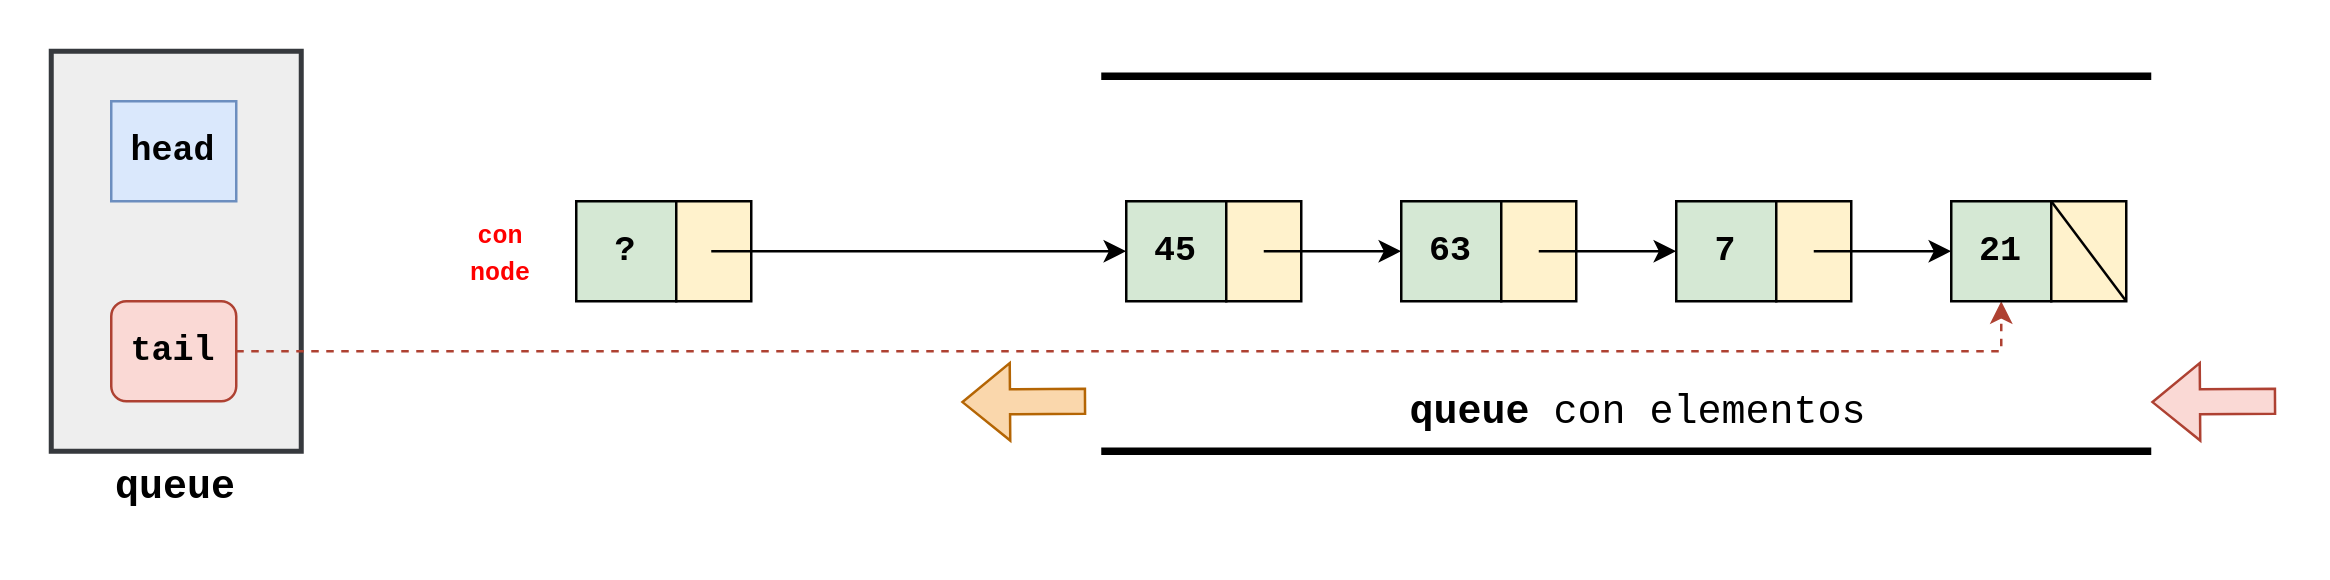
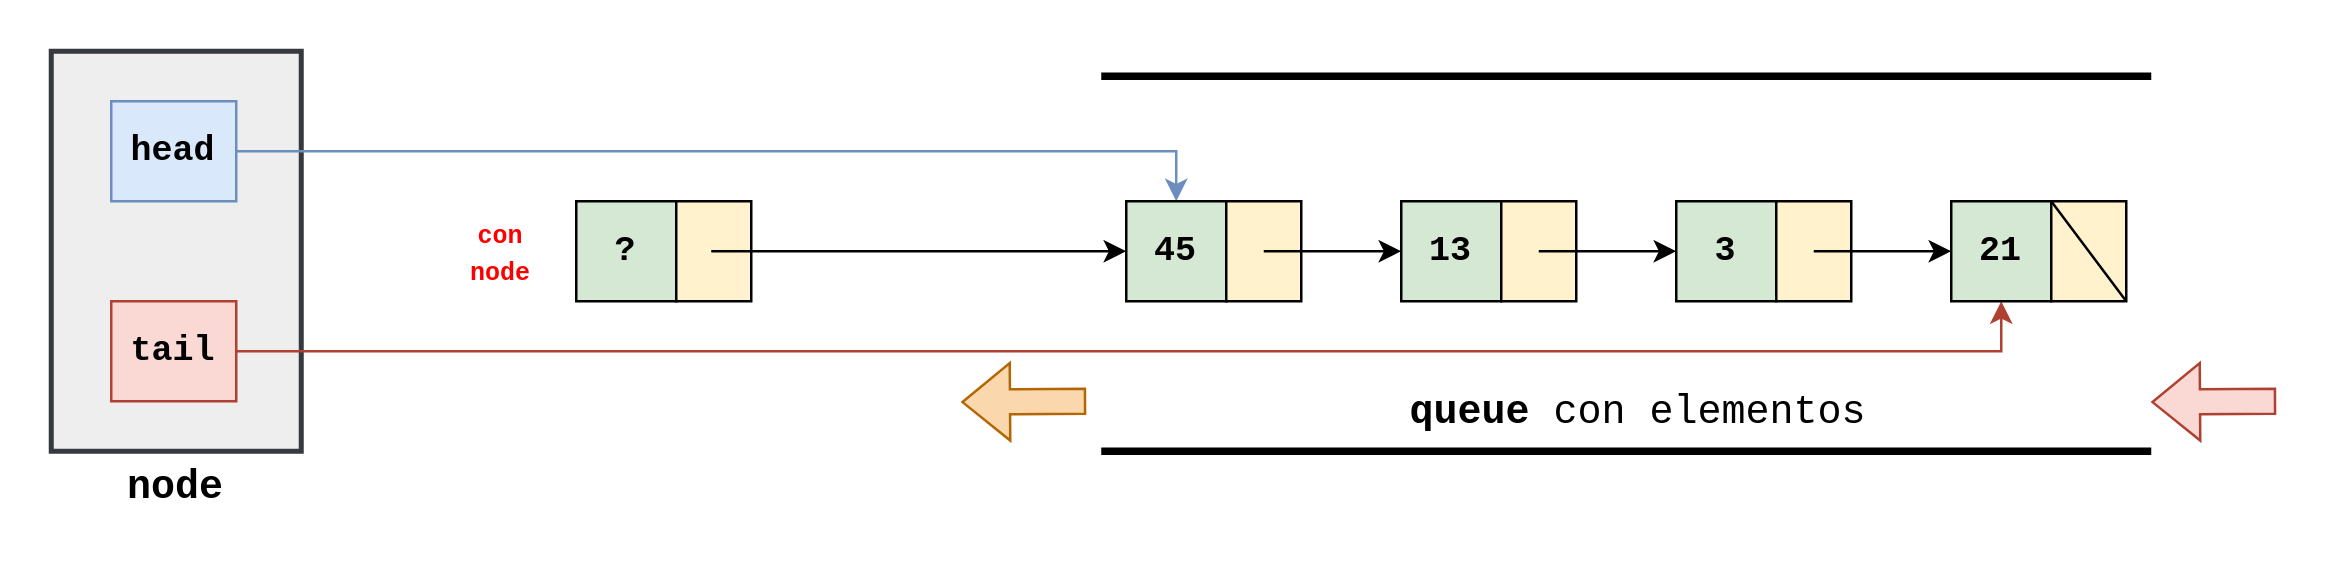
edge "head" -> "45": added
node "63": label "63" -> "13"
node "7": label "7" -> "3"
node "tail": shape rounded rectangle -> rectangle
edge "tail" -> "21": style dashed -> solid
node "queue": label "queue" -> "node"
